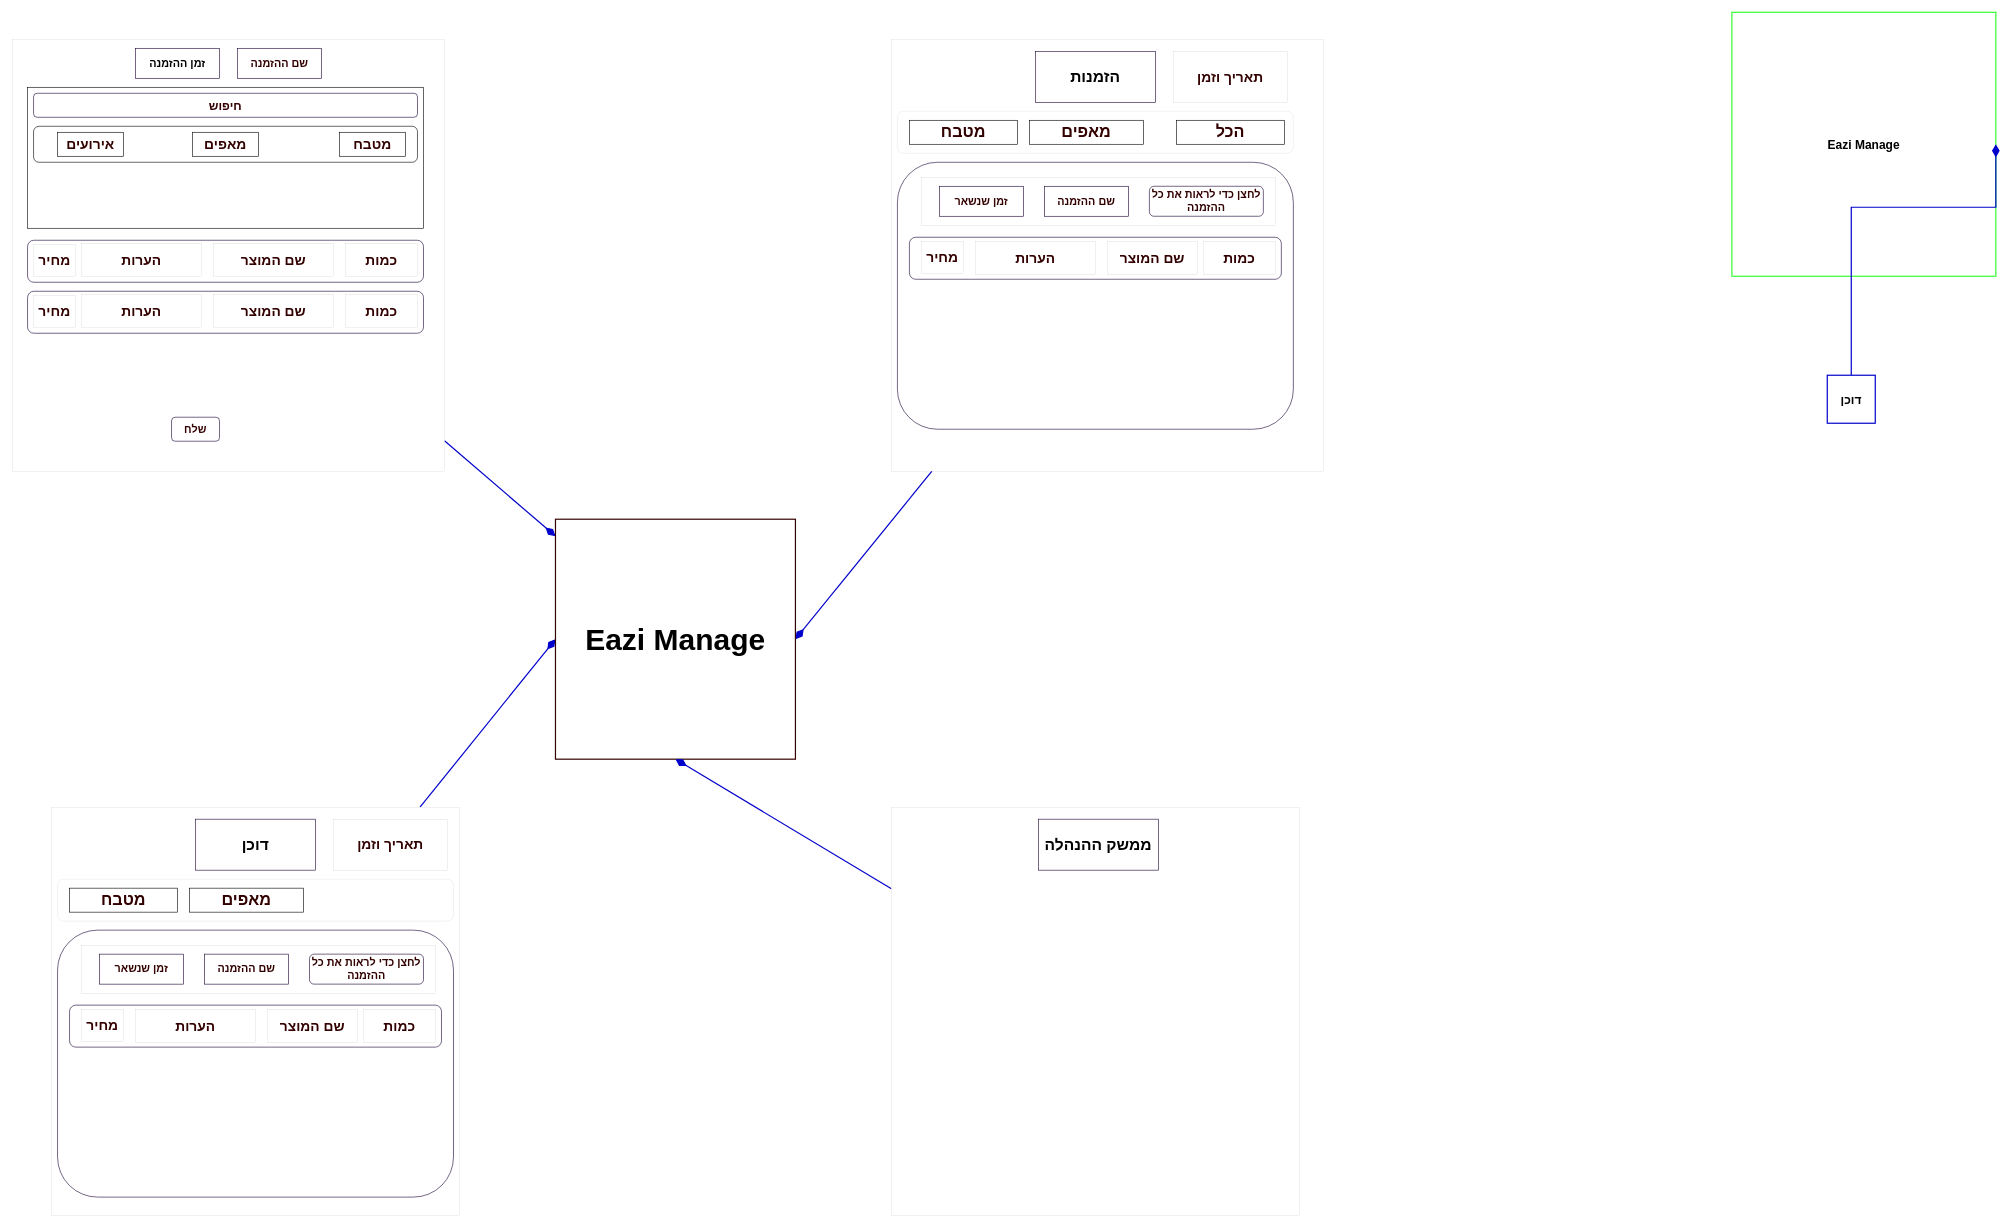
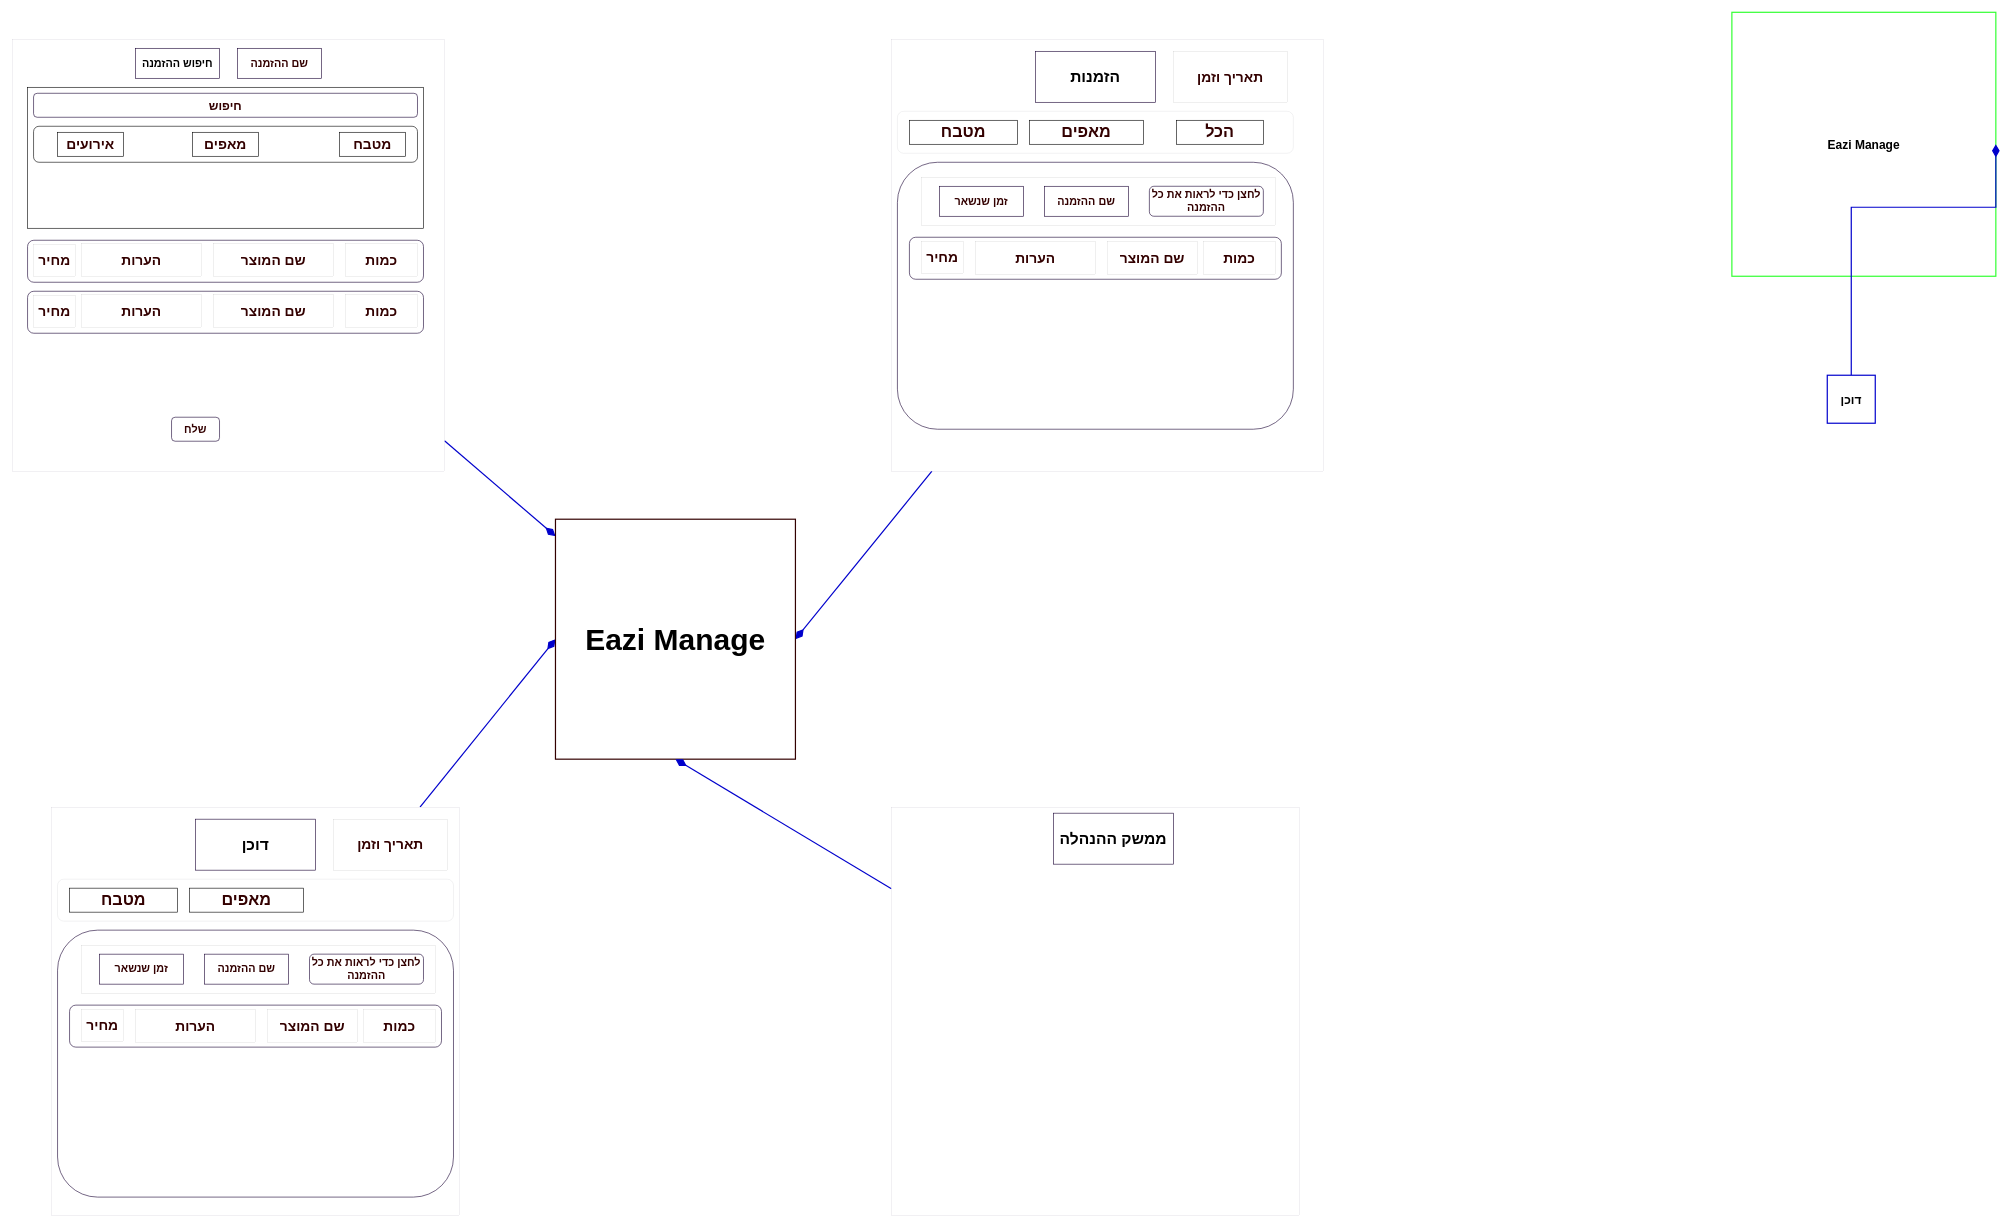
node "זמן ההזמנה": label "זמן ההזמנה" -> "חיפוש ההזמנה"
node "הכל": size 108x24 -> 87x24
node "ממשק ההנהלה": moved (1098, 845) -> (1113, 839)
